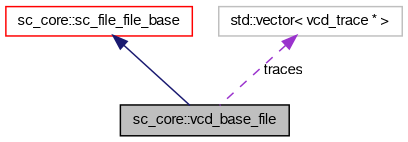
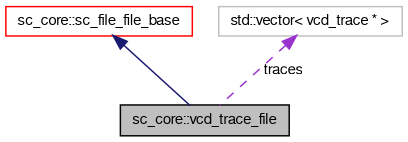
node "sc_core::vcd_base_file": label "sc_core::vcd_base_file" -> "sc_core::vcd_trace_file"
